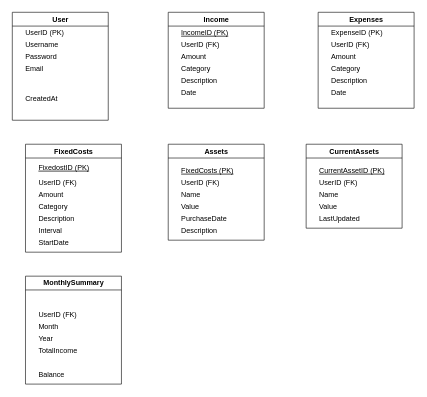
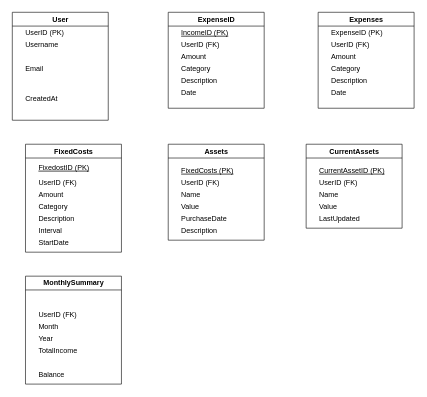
node "Income": label "Income" -> "ExpenseID"
node "Password": removed
